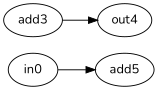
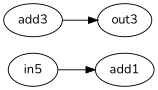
node "out4": label "out4" -> "out3"
node "in0": label "in0" -> "in5"
node "add5": label "add5" -> "add1"
